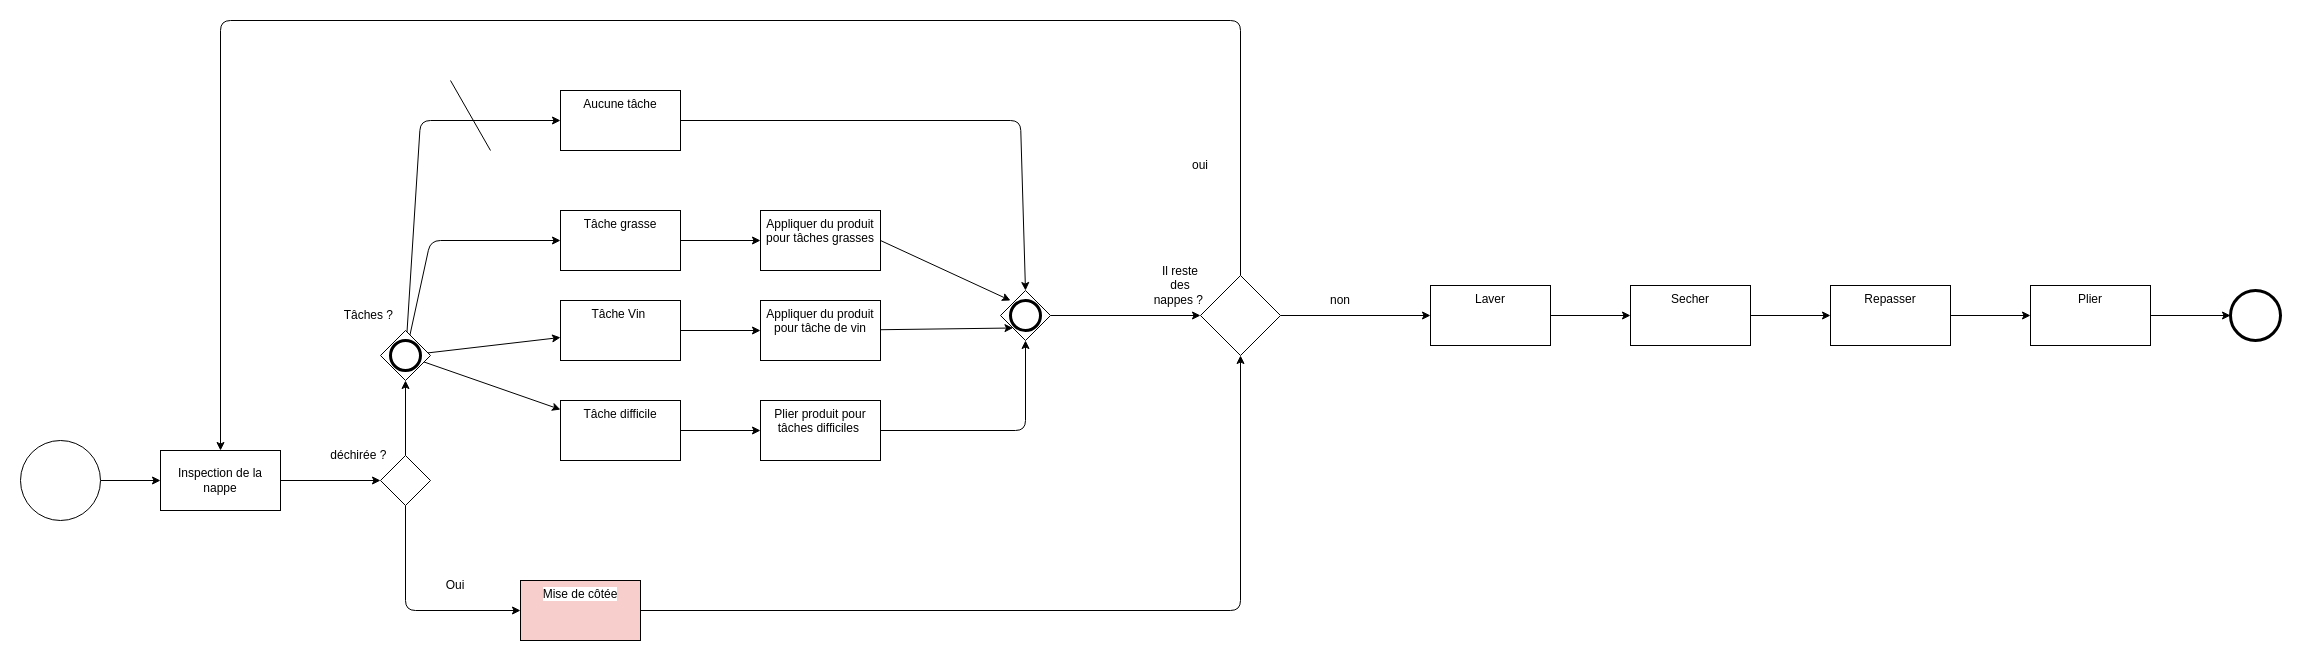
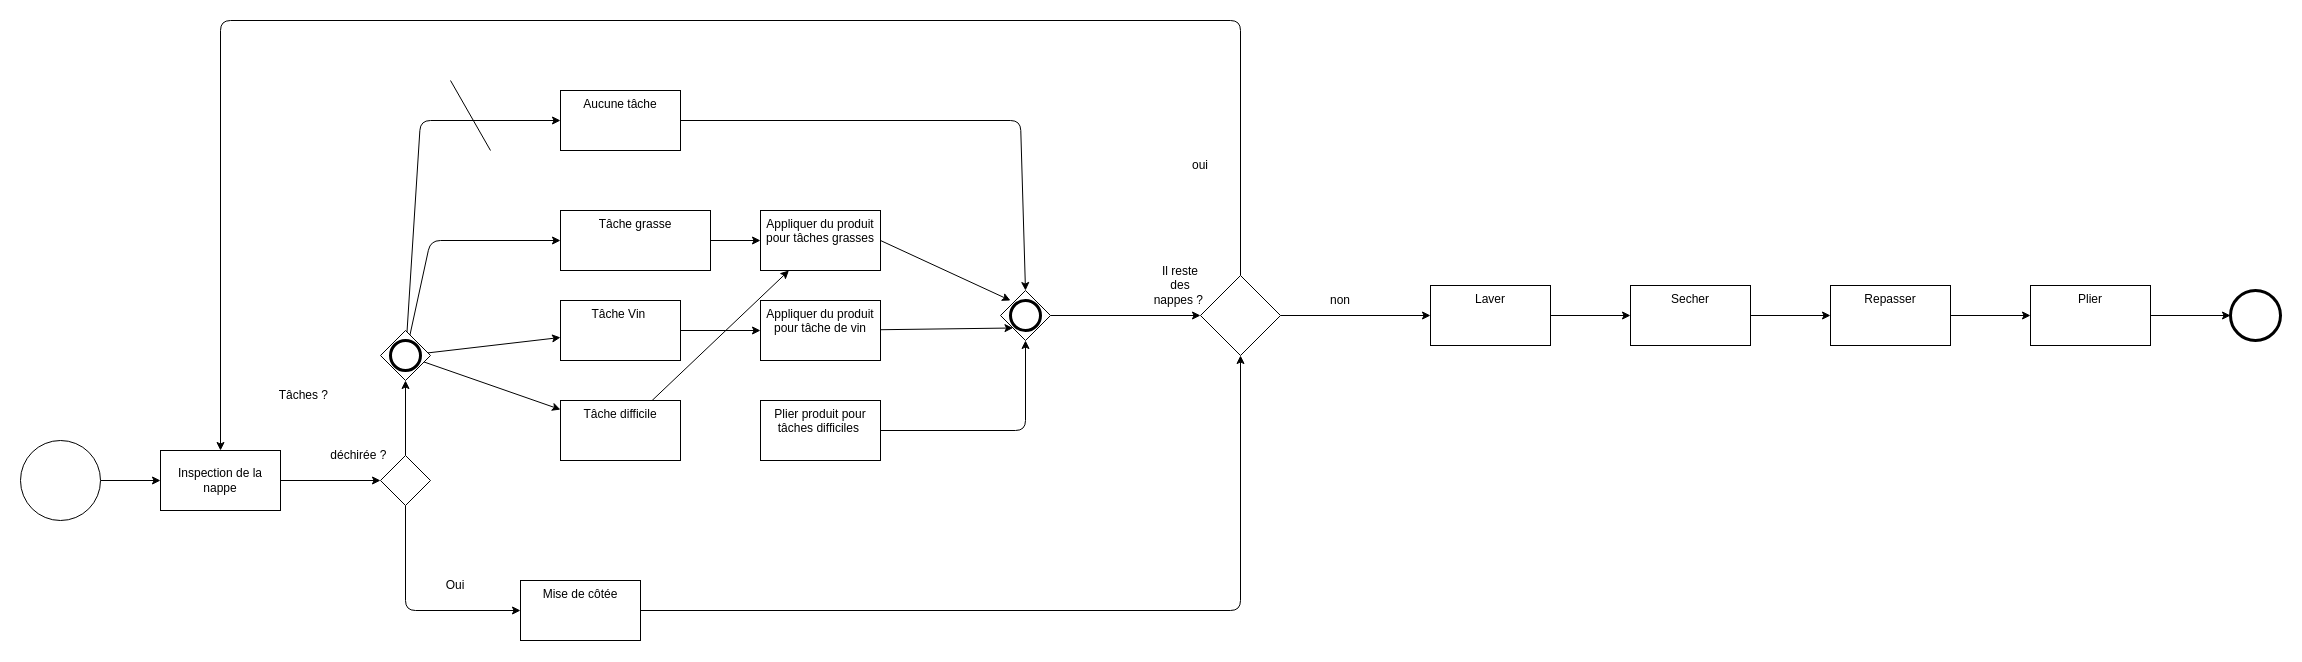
node "Tâche grasse": size 120x60 -> 150x60
node "Tâches ?": moved (371, 316) -> (306, 396)
edge "Tâche difficile" -> "Plier produit pour tâches difficiles": now "Tâche difficile" -> "Appliquer du produit pour tâches grasses"
node "Mise de côtée": fillcolor #f8cecc -> #ffffff
